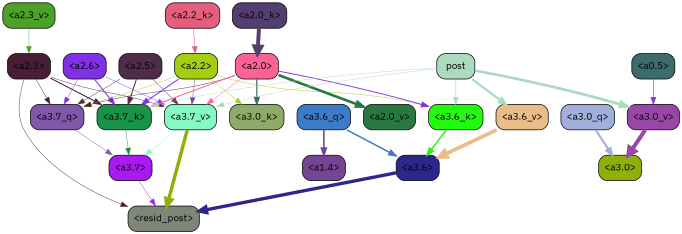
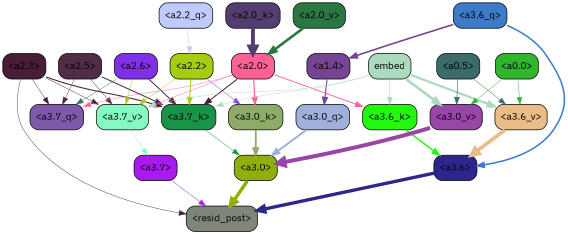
node "<a2.3_v>": removed
node "<a2.2_q>": added
node "<a2.2_k>": removed
node "post": label "post" -> "embed"
node "<a0.0>": added
edge "<a2.6>" -> "<a3.7_k>": color #8131e5 -> #512c49
edge "<a2.2>" -> "<a3.7_k>": color #8131e5 -> #a5cd12
edge "<a2.0>" -> "<a3.6_k>": color #8131e5 -> #fd6295
edge "<a2.6>" -> "<a3.7_v>": color #8131e5 -> #a5cd12
edge "<a2.2>" -> "<a3.0_k>": color #a5cd12 -> #8131e5
edge "<a0.5>" -> "<a3.6_v>": added
edge "<a2.2>" -> "<a3.7_v>": color #754492 -> #a5cd12
edge "<a1.4>" -> "<a3.0_q>": added
edge "<a0.5>" -> "<a3.0_v>": color #8131e5 -> #3b6b6a
edge "<a2.2>" -> "<a3.7_q>": removed
edge "<a2.0>" -> "<a3.7_q>": color #481e36 -> #fd6295
edge "<a2.0>" -> "<a2.0_v>": reversed
edge "<a2.0>" -> "<a3.0_k>": color #3b6b6a -> #fd6295
edge "<a2.2>" -> "<a3.6_k>": removed
edge "<a2.0>" -> "<a3.7_k>": color #fd6295 -> #481e36
edge "<a2.6>" -> "<a3.7_q>": color #8131e5 -> #3b6b6a
edge "<a3.7_k>" -> "<a3.7>": now "<a3.7_k>" -> "<a3.0>"
edge "<a3.0_k>" -> "<a3.0>": added
edge "<a3.7_q>" -> "<a3.7>": removed
edge "<a3.7_v>" -> "<resid_post>": now "<a3.0>" -> "<resid_post>"
